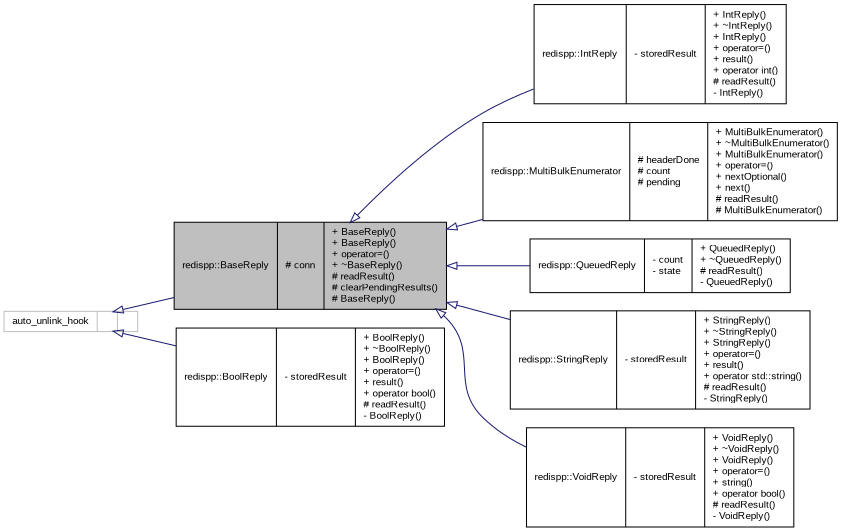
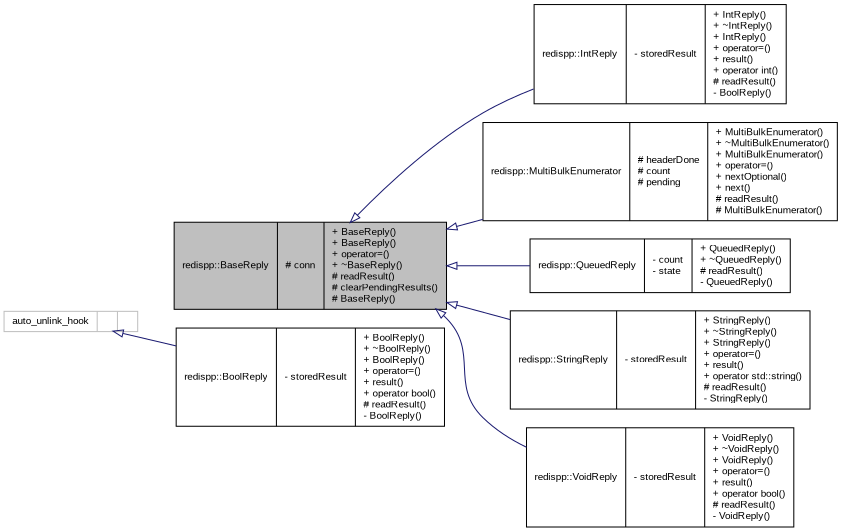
node "redispp::IntReply": text "- IntReply()" -> "- BoolReply()"
edge "redispp::BaseReply" -> "auto_unlink_hook": removed
node "redispp::VoidReply": text "+ string()" -> "+ result()"
